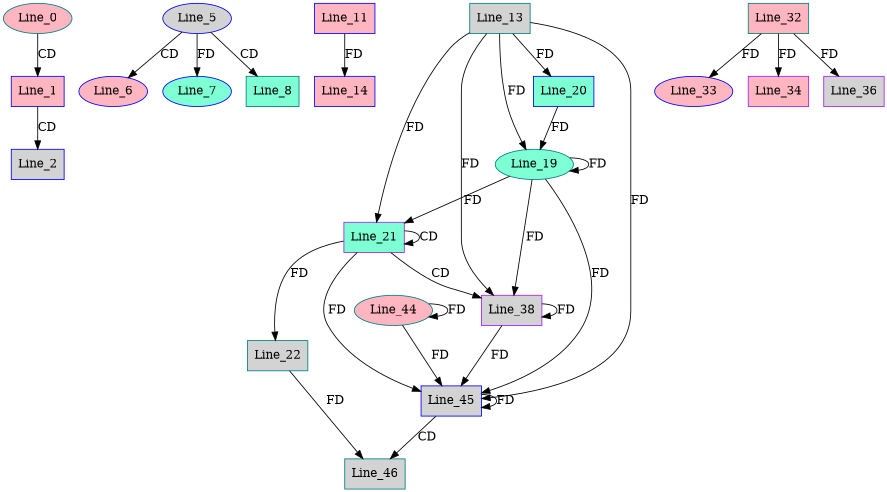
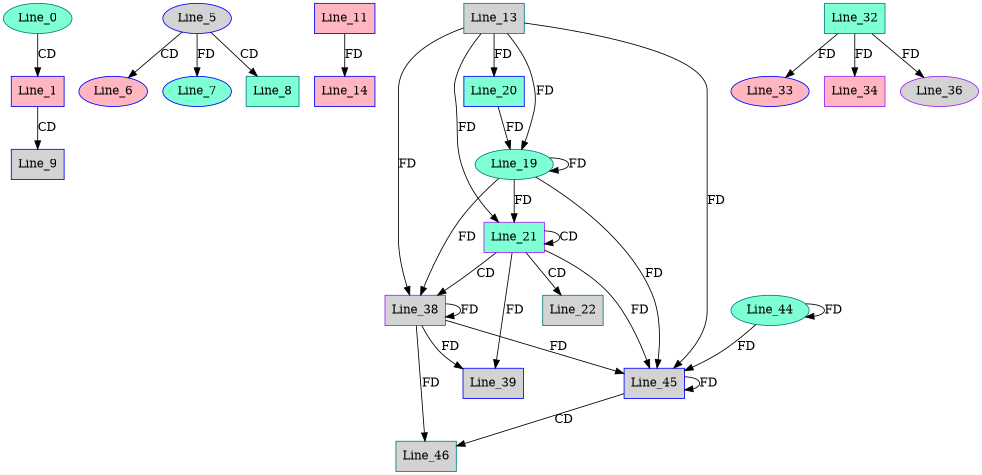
node "Line_0": fillcolor lightpink -> aquamarine
node "Line_32": fillcolor lightpink -> aquamarine
node "Line_36": shape box -> ellipse
node "Line_2": label "Line_2" -> "Line_9"
edge "Line_21" -> "Line_22": label "FD" -> "CD"
node "Line_44": fillcolor lightpink -> aquamarine
node "Line_39": added
edge "Line_22" -> "Line_46": now "Line_38" -> "Line_46"
